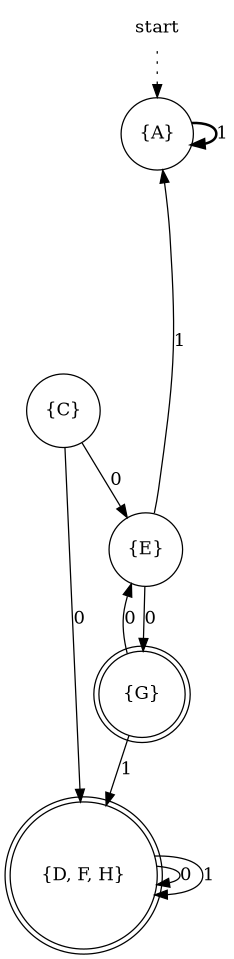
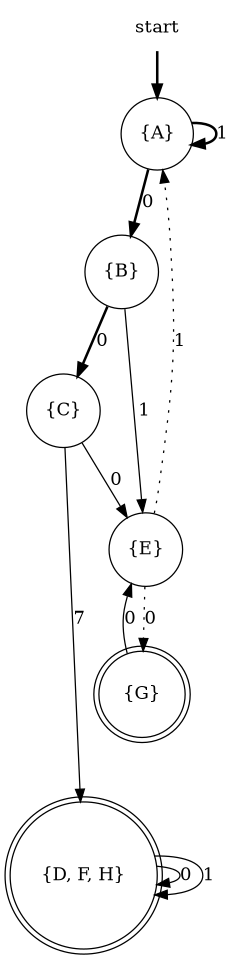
edge "start" -> "{A}": style dotted -> bold
node "{B}": added
edge "{E}" -> "{A}": style solid -> dotted
edge "{E}" -> "{G}": style solid -> dotted
edge "{C}" -> "{D, F, H}": label "0" -> "7"
edge "{G}" -> "{D, F, H}": removed, label "1"
